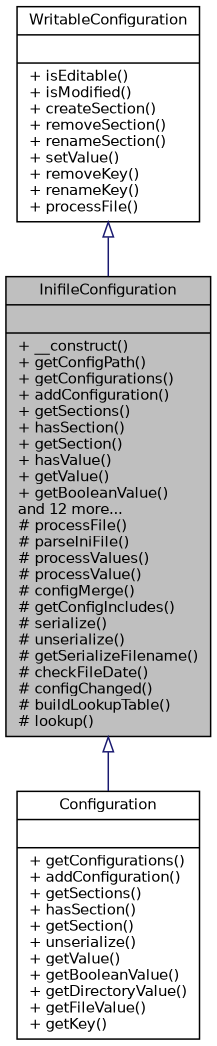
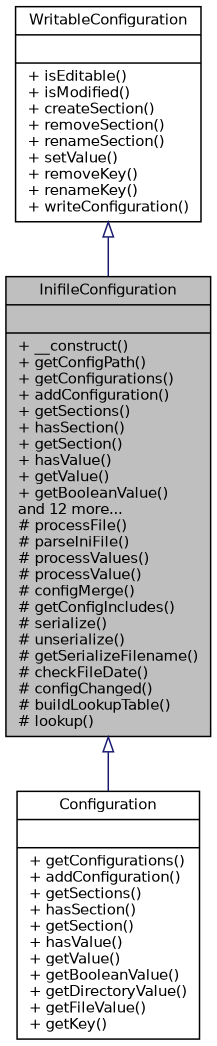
node "WritableConfiguration": text "+ processFile()" -> "+ writeConfiguration()"
node "Configuration": text "+ unserialize()" -> "+ hasValue()"
